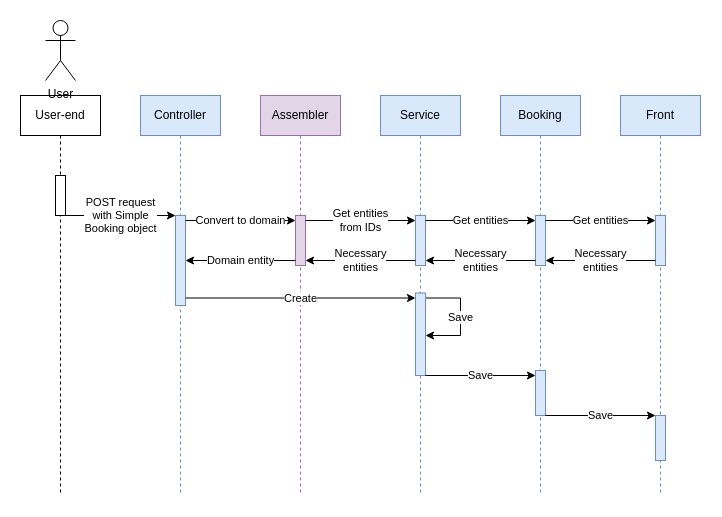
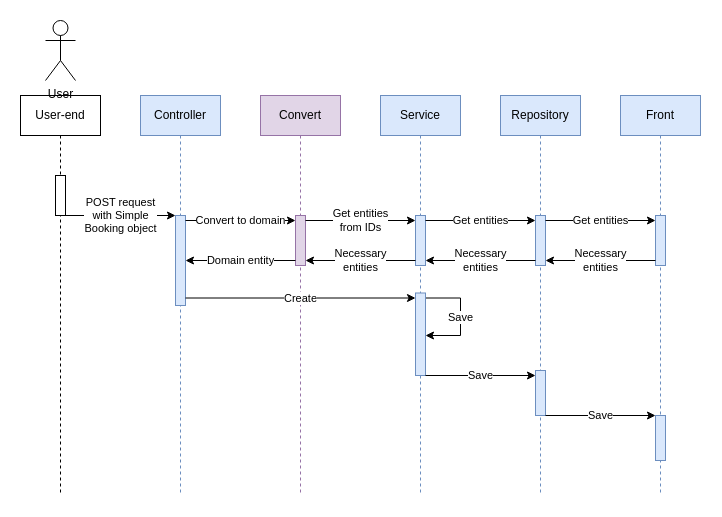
node "Assembler": label "Assembler" -> "Convert"
node "Booking": label "Booking" -> "Repository"
